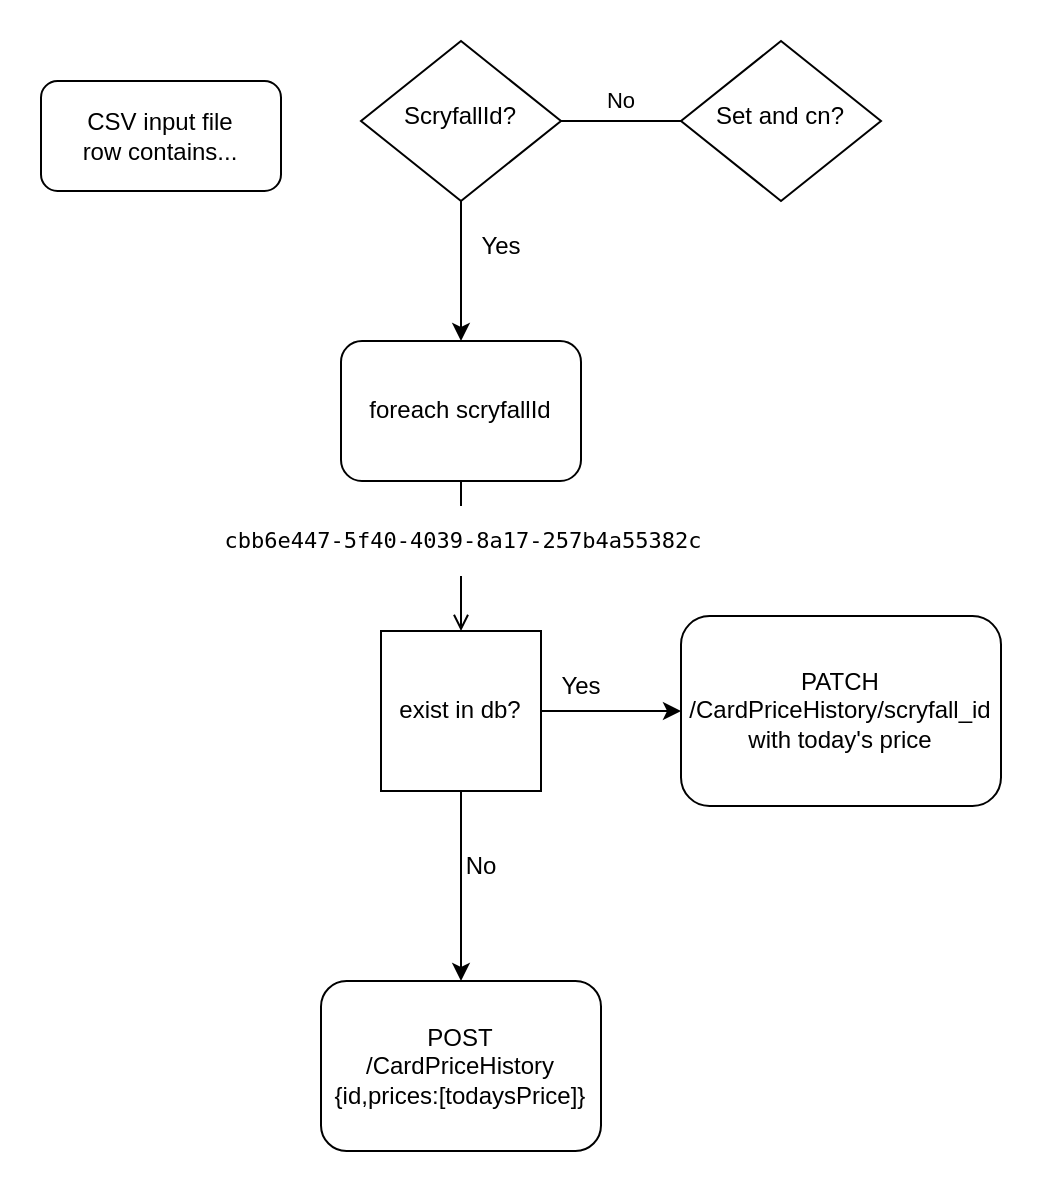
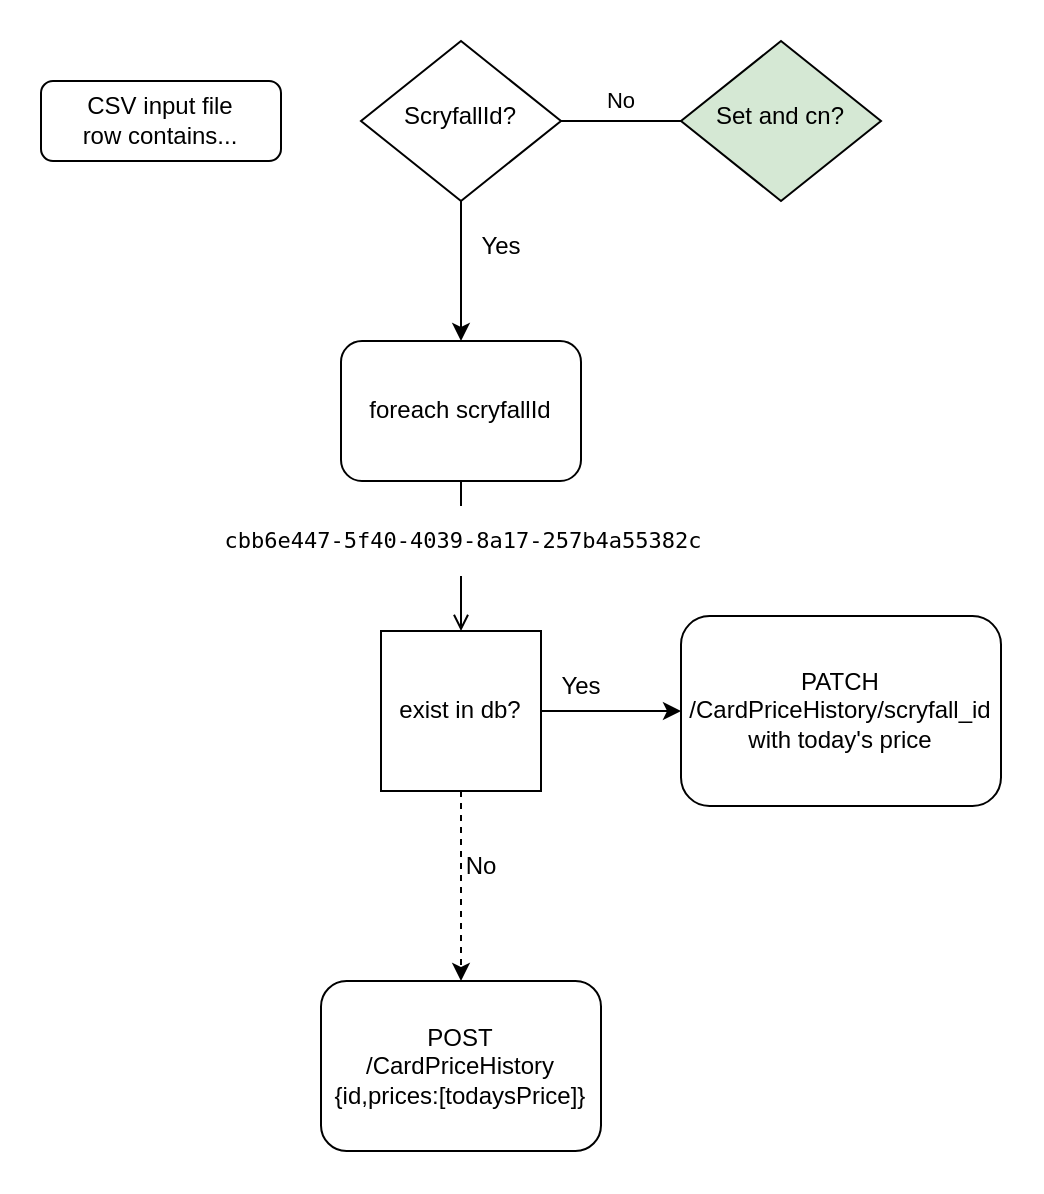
node "Set and cn?": fillcolor #ffffff -> #d5e8d4
node "CSV input file row contains...": size 240x110 -> 240x80
edge "exist in db?" -> "POST /CardPriceHistory {id,prices:[todaysPrice]}": style solid -> dashed
